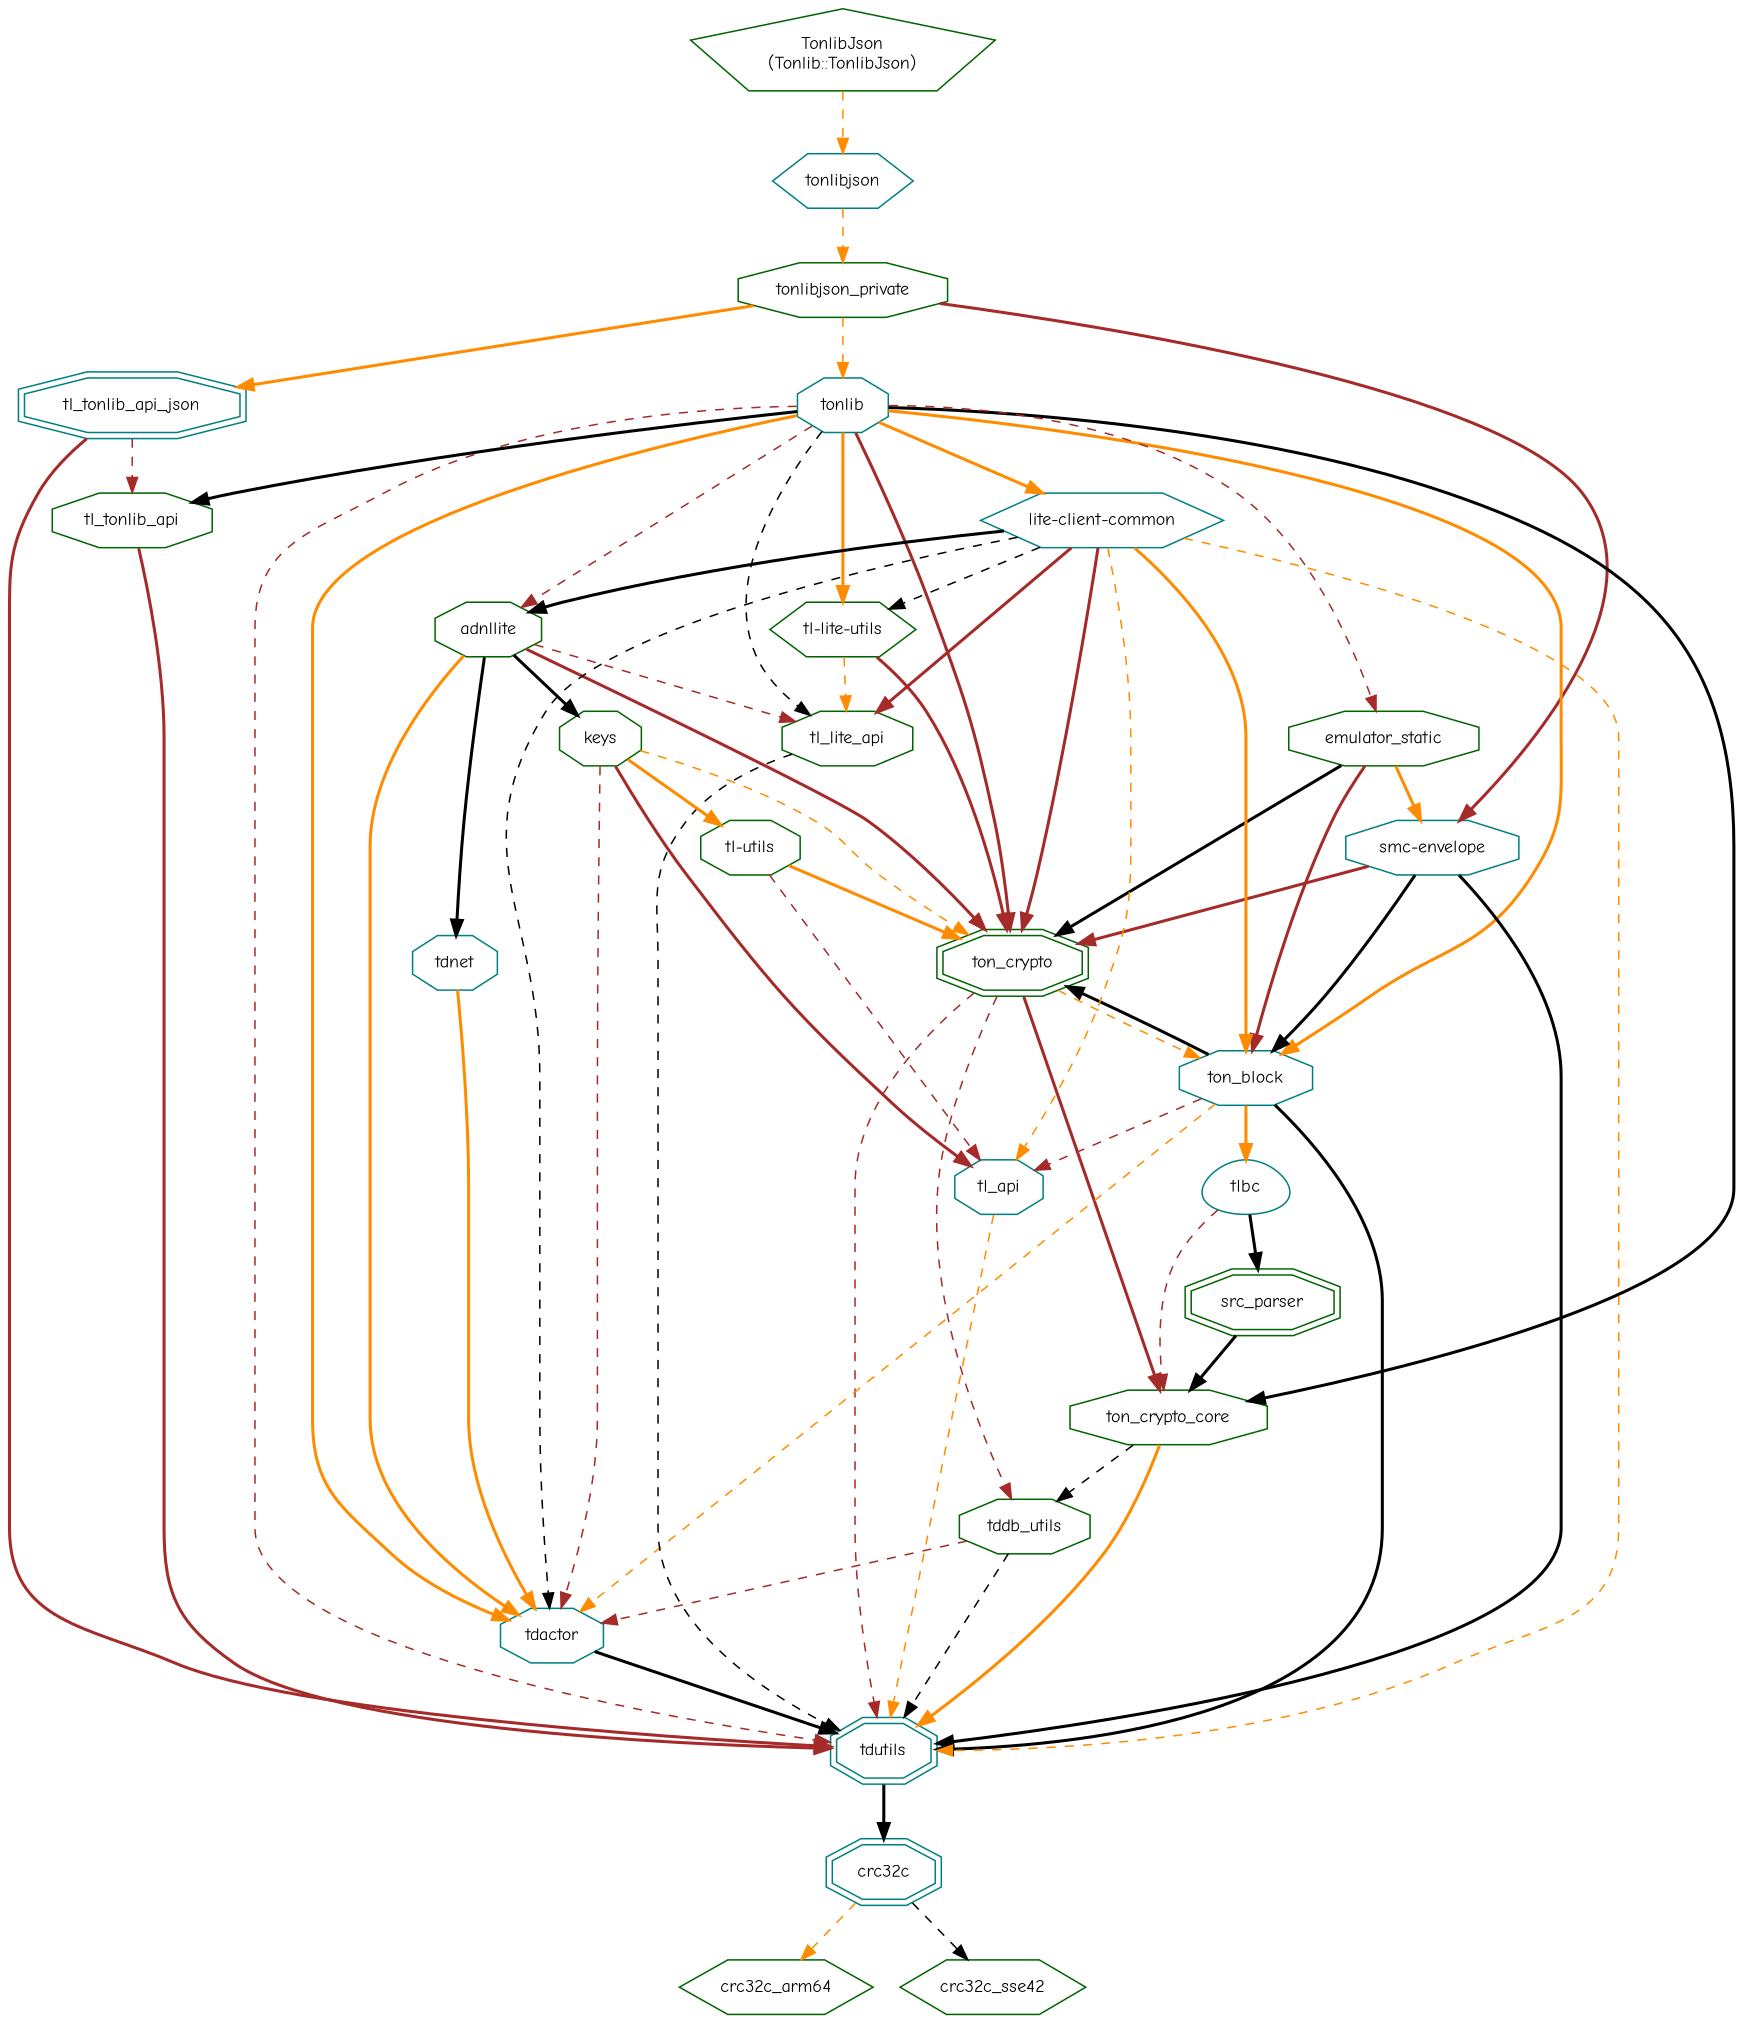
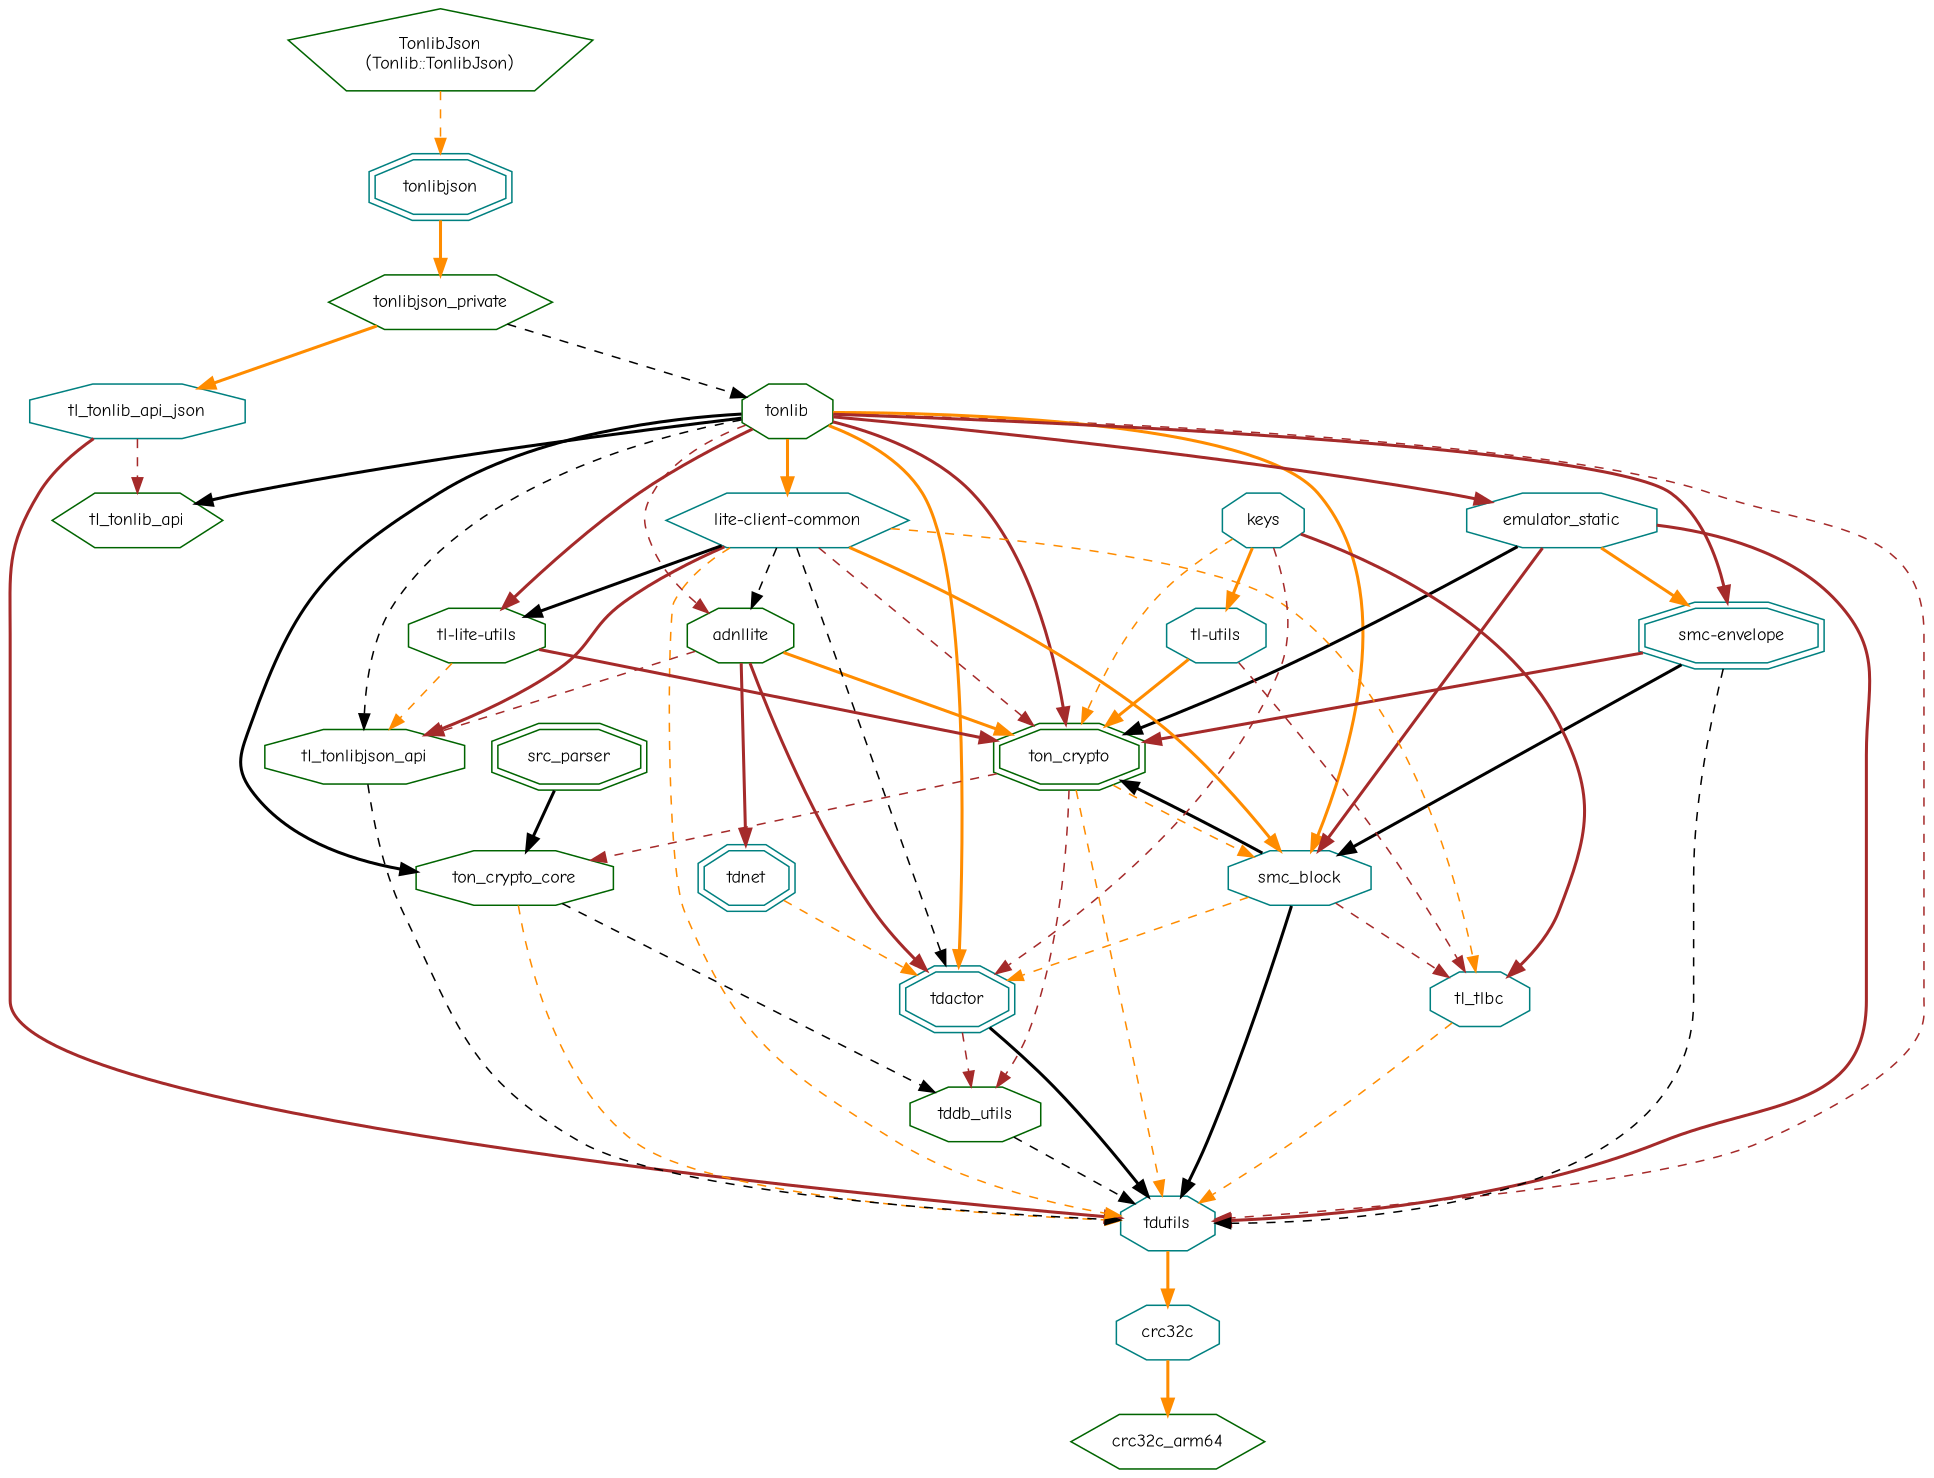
node "tonlibjson": shape hexagon -> doubleoctagon
edge "tonlibjson" -> "tonlibjson_private": style dashed -> bold
node "tonlibjson_private": shape octagon -> hexagon
edge "tonlibjson_private" -> "tonlib": color darkorange -> black
node "tl_tonlib_api_json": shape doubleoctagon -> octagon
node "tonlib": color teal -> darkgreen
edge "tonlibjson_private" -> "smc-envelope": now "tonlib" -> "smc-envelope"
edge "tonlib" -> "emulator_static": style dashed -> bold
edge "tonlib" -> "tl-lite-utils": color darkorange -> brown
node "tl_tonlib_api": shape octagon -> hexagon
edge "lite-client-common" -> "adnllite": style bold -> dashed
edge "lite-client-common" -> "tl-lite-utils": style dashed -> bold
node "tl-lite-utils": shape hexagon -> octagon
edge "adnllite" -> "keys": removed
edge "lite-client-common" -> "ton_crypto": style bold -> dashed
node "keys": color darkgreen -> teal
node "tl_lite_api": label "tl_lite_api" -> "tl_tonlibjson_api"
node "emulator_static": color darkgreen -> teal
edge "adnllite" -> "ton_crypto": color brown -> darkorange
edge "adnllite" -> "tdnet": color black -> brown
node "tl-utils": color darkgreen -> teal
node "smc-envelope": shape octagon -> doubleoctagon
node "tdnet": shape octagon -> doubleoctagon
node "ton_block": label "ton_block" -> "smc_block"
edge "adnllite" -> "tdactor": color darkorange -> brown
edge "ton_crypto" -> "ton_crypto_core": style bold -> dashed
node "tl_api": label "tl_api" -> "tl_tlbc"
node "tlbc": removed
edge "tdnet" -> "tdactor": style bold -> dashed
edge "ton_crypto" -> "tdutils": color brown -> darkorange
edge "tl_tonlib_api" -> "tdutils": now "emulator_static" -> "tdutils"
edge "smc-envelope" -> "tdutils": style bold -> dashed
edge "tddb_utils" -> "tdactor": reversed
edge "ton_crypto_core" -> "tdutils": style bold -> dashed
node "tdactor": shape octagon -> doubleoctagon
node "tdutils": shape doubleoctagon -> octagon
edge "tdutils" -> "crc32c": color black -> darkorange
node "crc32c": shape doubleoctagon -> octagon
edge "crc32c" -> "crc32c_arm64": style dashed -> bold
node "crc32c_sse42": removed
